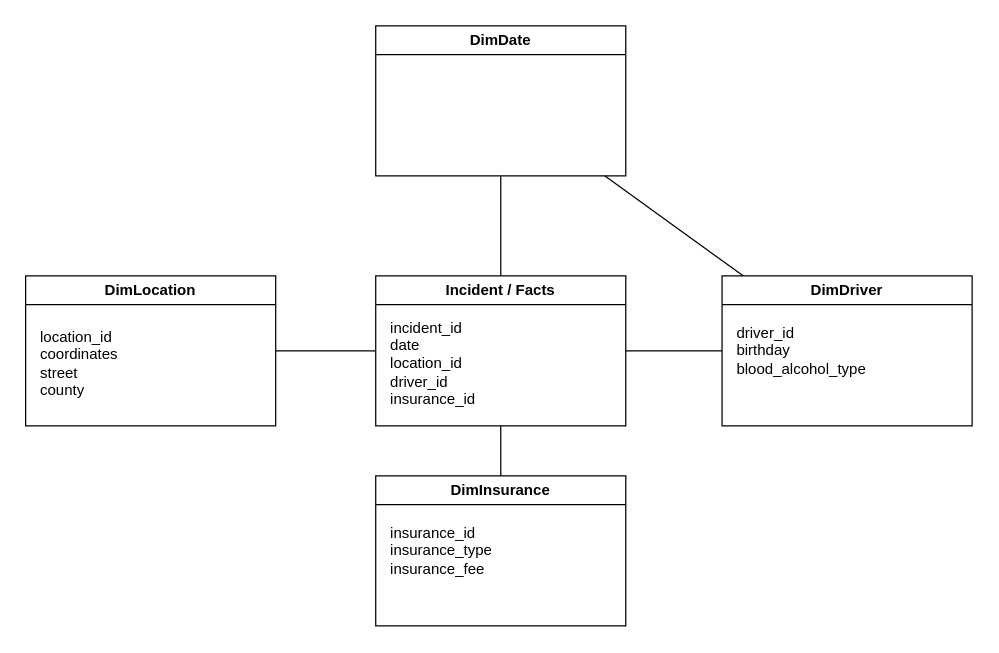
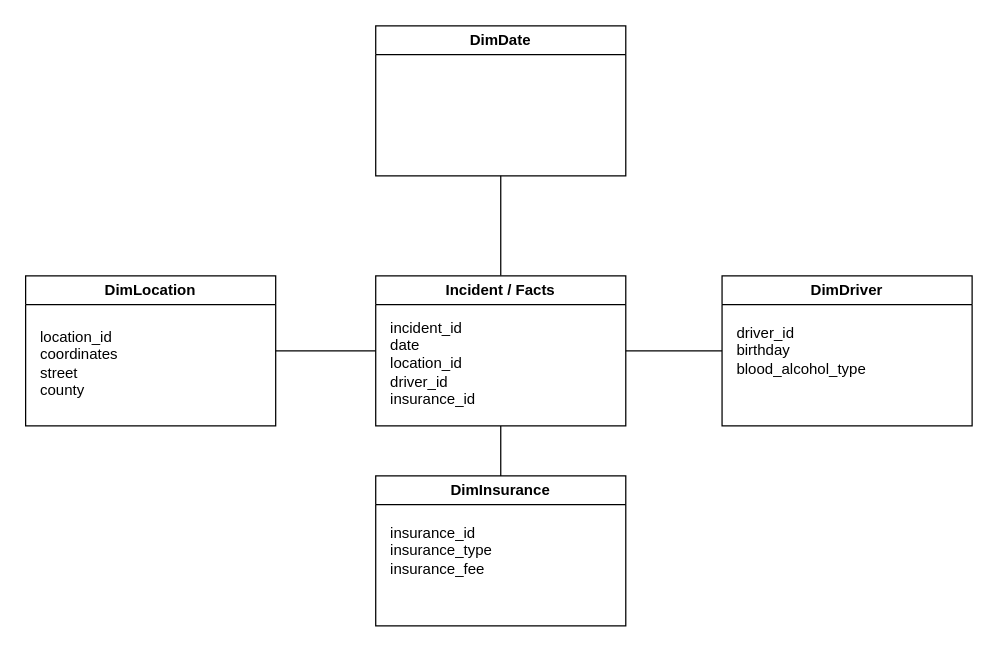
edge "DimDate" -- "DimDriver": removed
